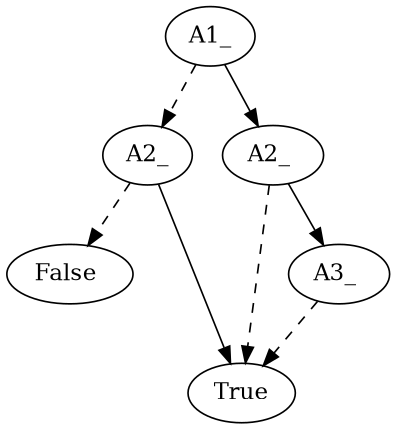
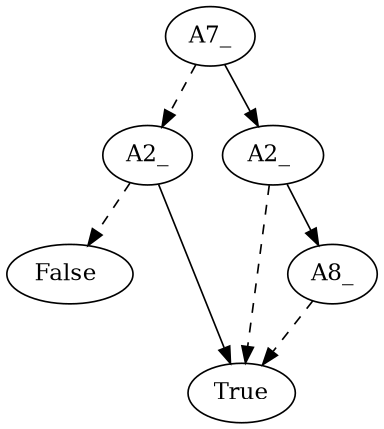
node "A1_": label "A1_" -> "A7_"
node "A3_": label "A3_" -> "A8_"
